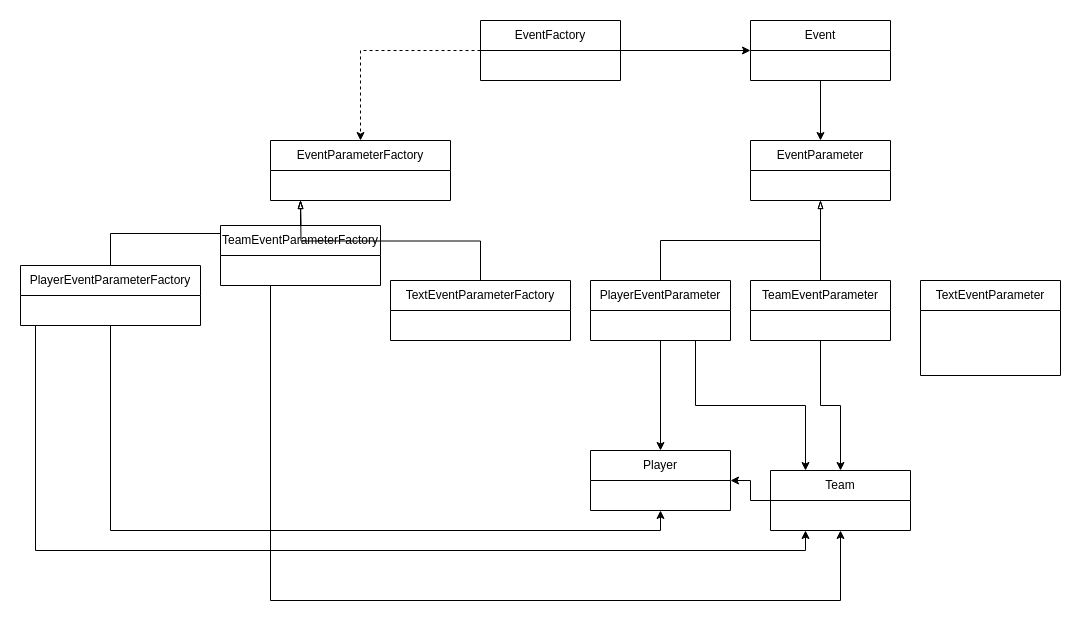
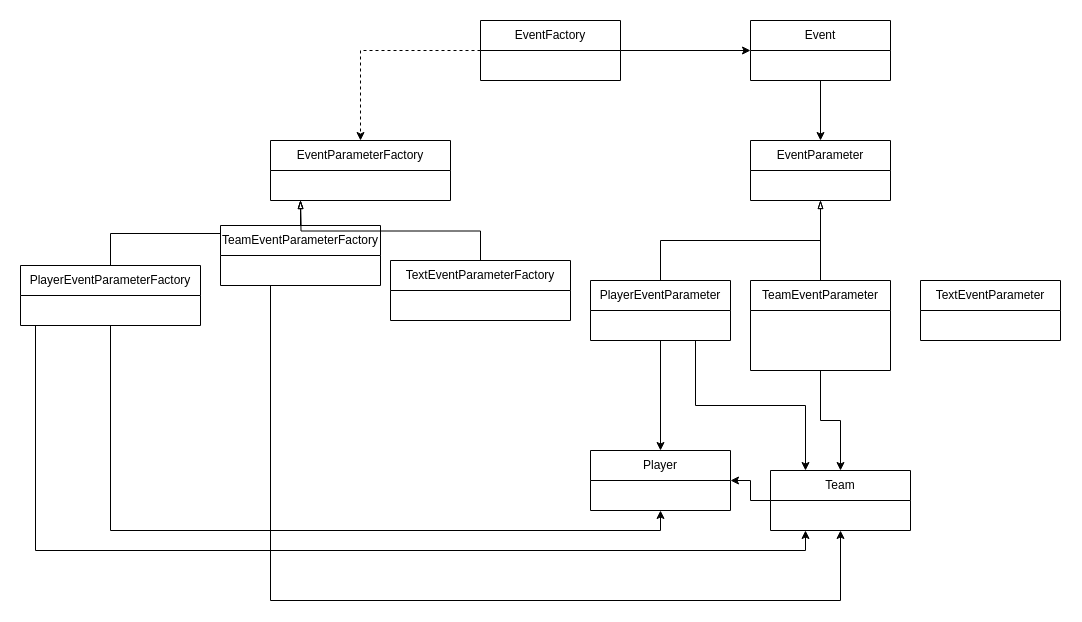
node "TextEventParameterFactory": moved (481, 311) -> (481, 291)
node "TeamEventParameter": size 140x60 -> 140x90
node "TextEventParameter": size 140x95 -> 140x60
